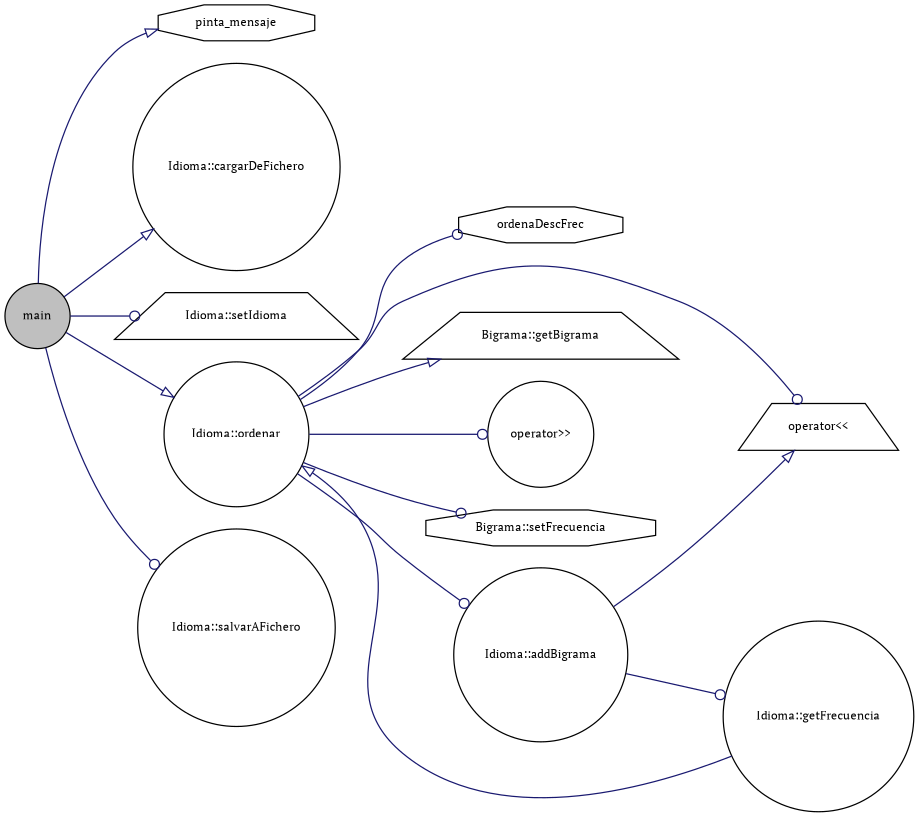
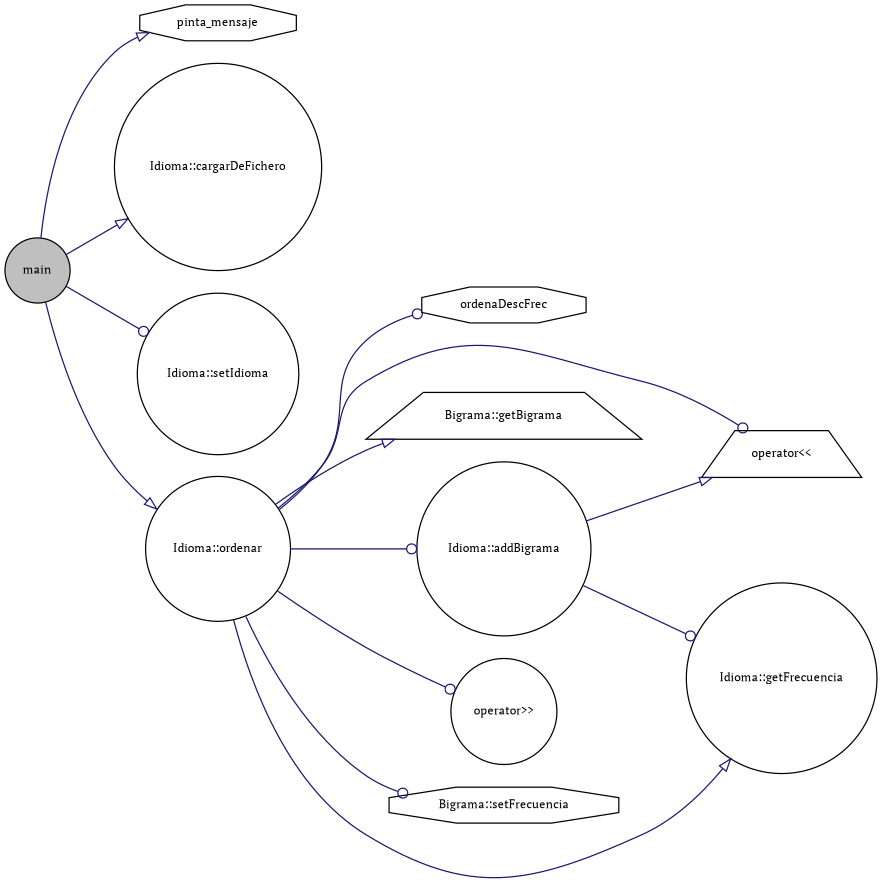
node "Idioma::setIdioma": shape trapezium -> circle
node "Idioma::salvarAFichero": removed
edge "Idioma::getFrecuencia" -> "Idioma::ordenar": reversed
